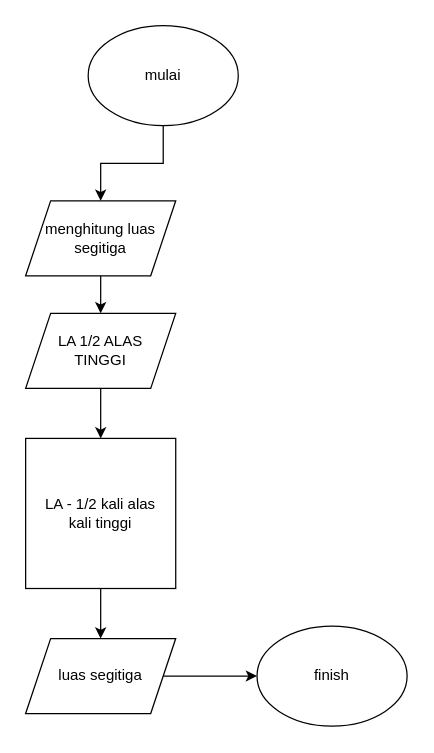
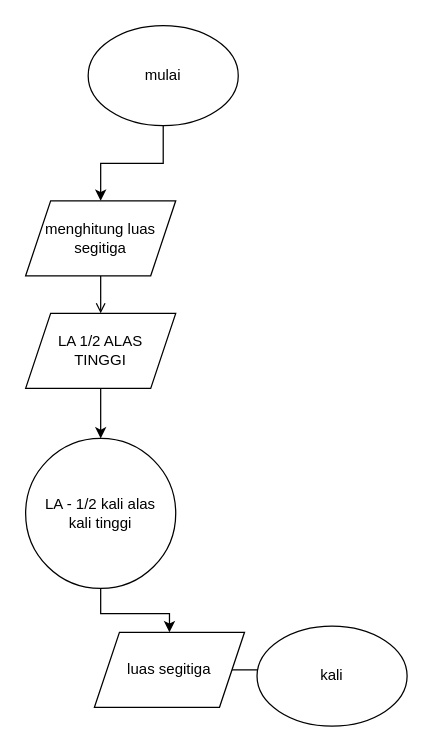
edge "menghitung luas segitiga" -> "LA 1/2 ALAS TINGGI": arrowhead classic -> open
node "LA - 1/2 kali alas kali tinggi": shape rectangle -> ellipse
node "luas segitiga": moved (101, 676) -> (169, 669)
node "finish": label "finish" -> "kali"
